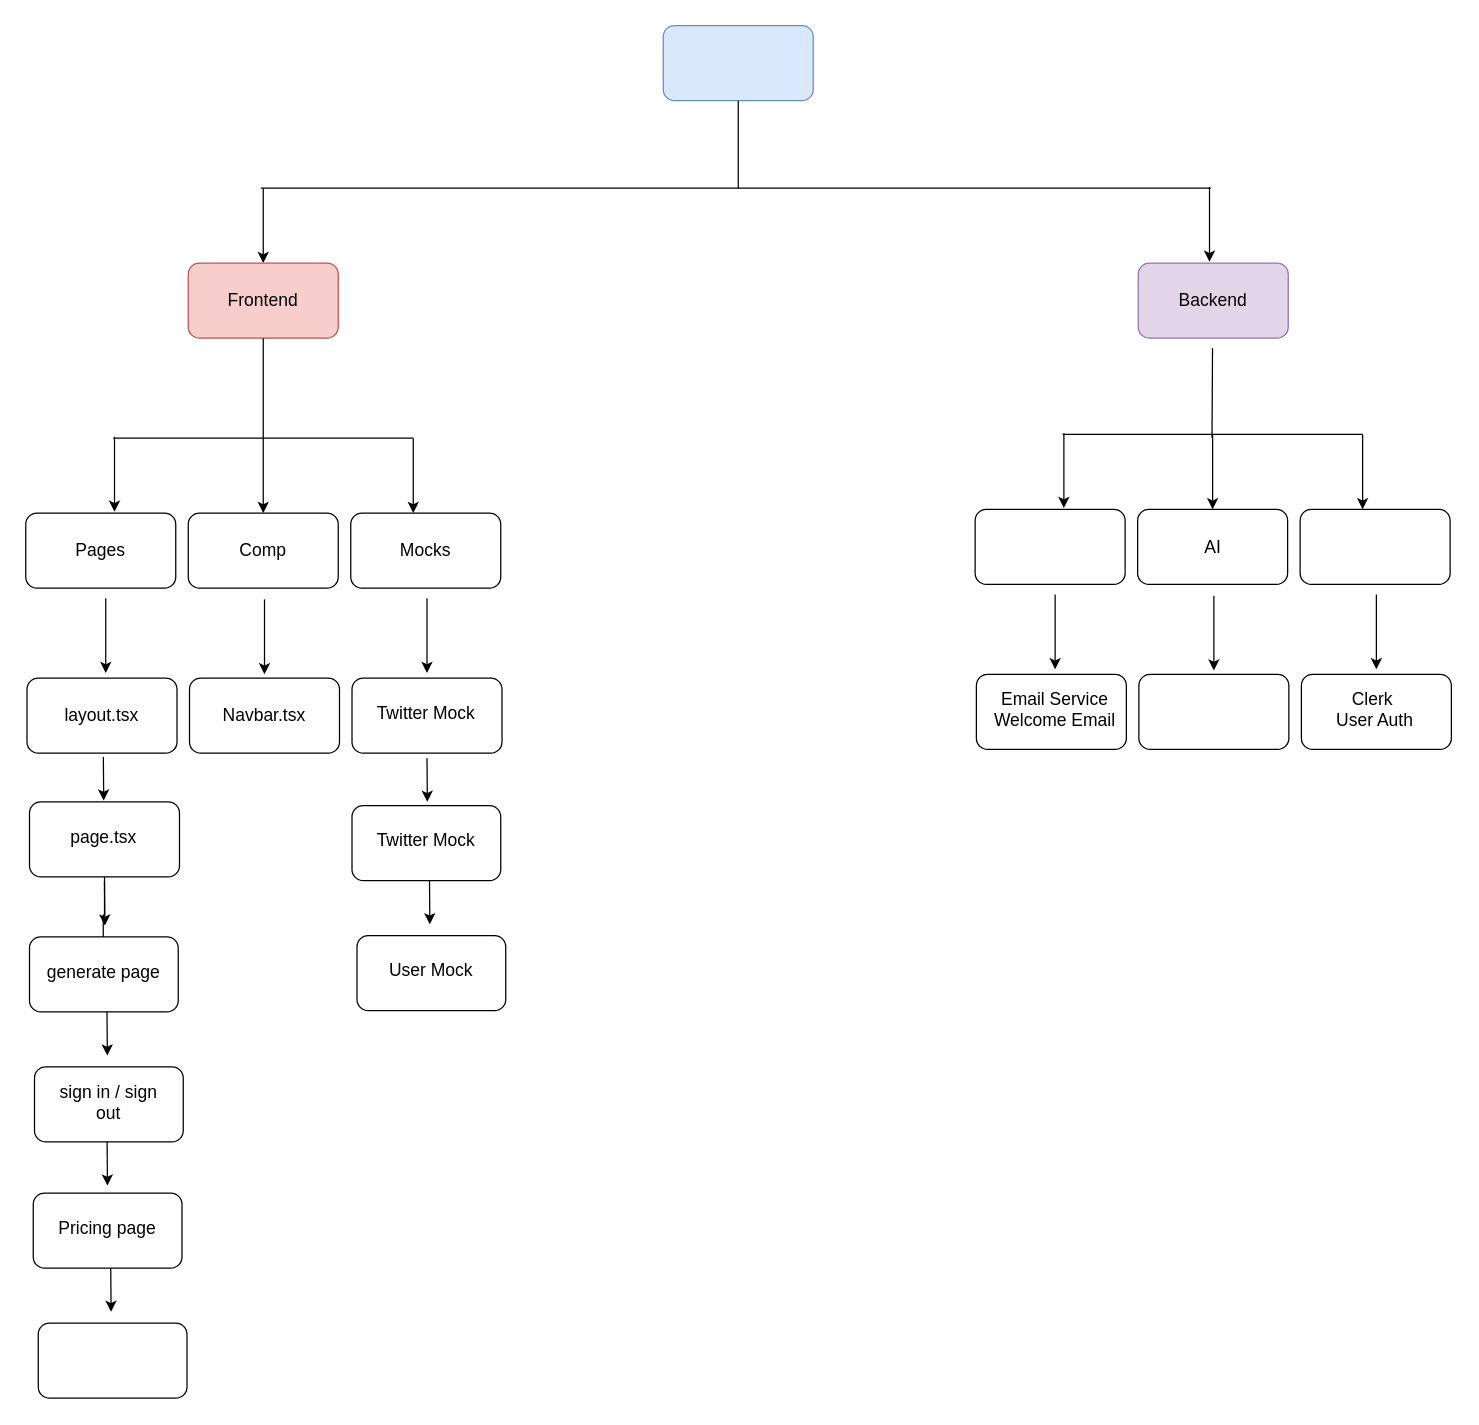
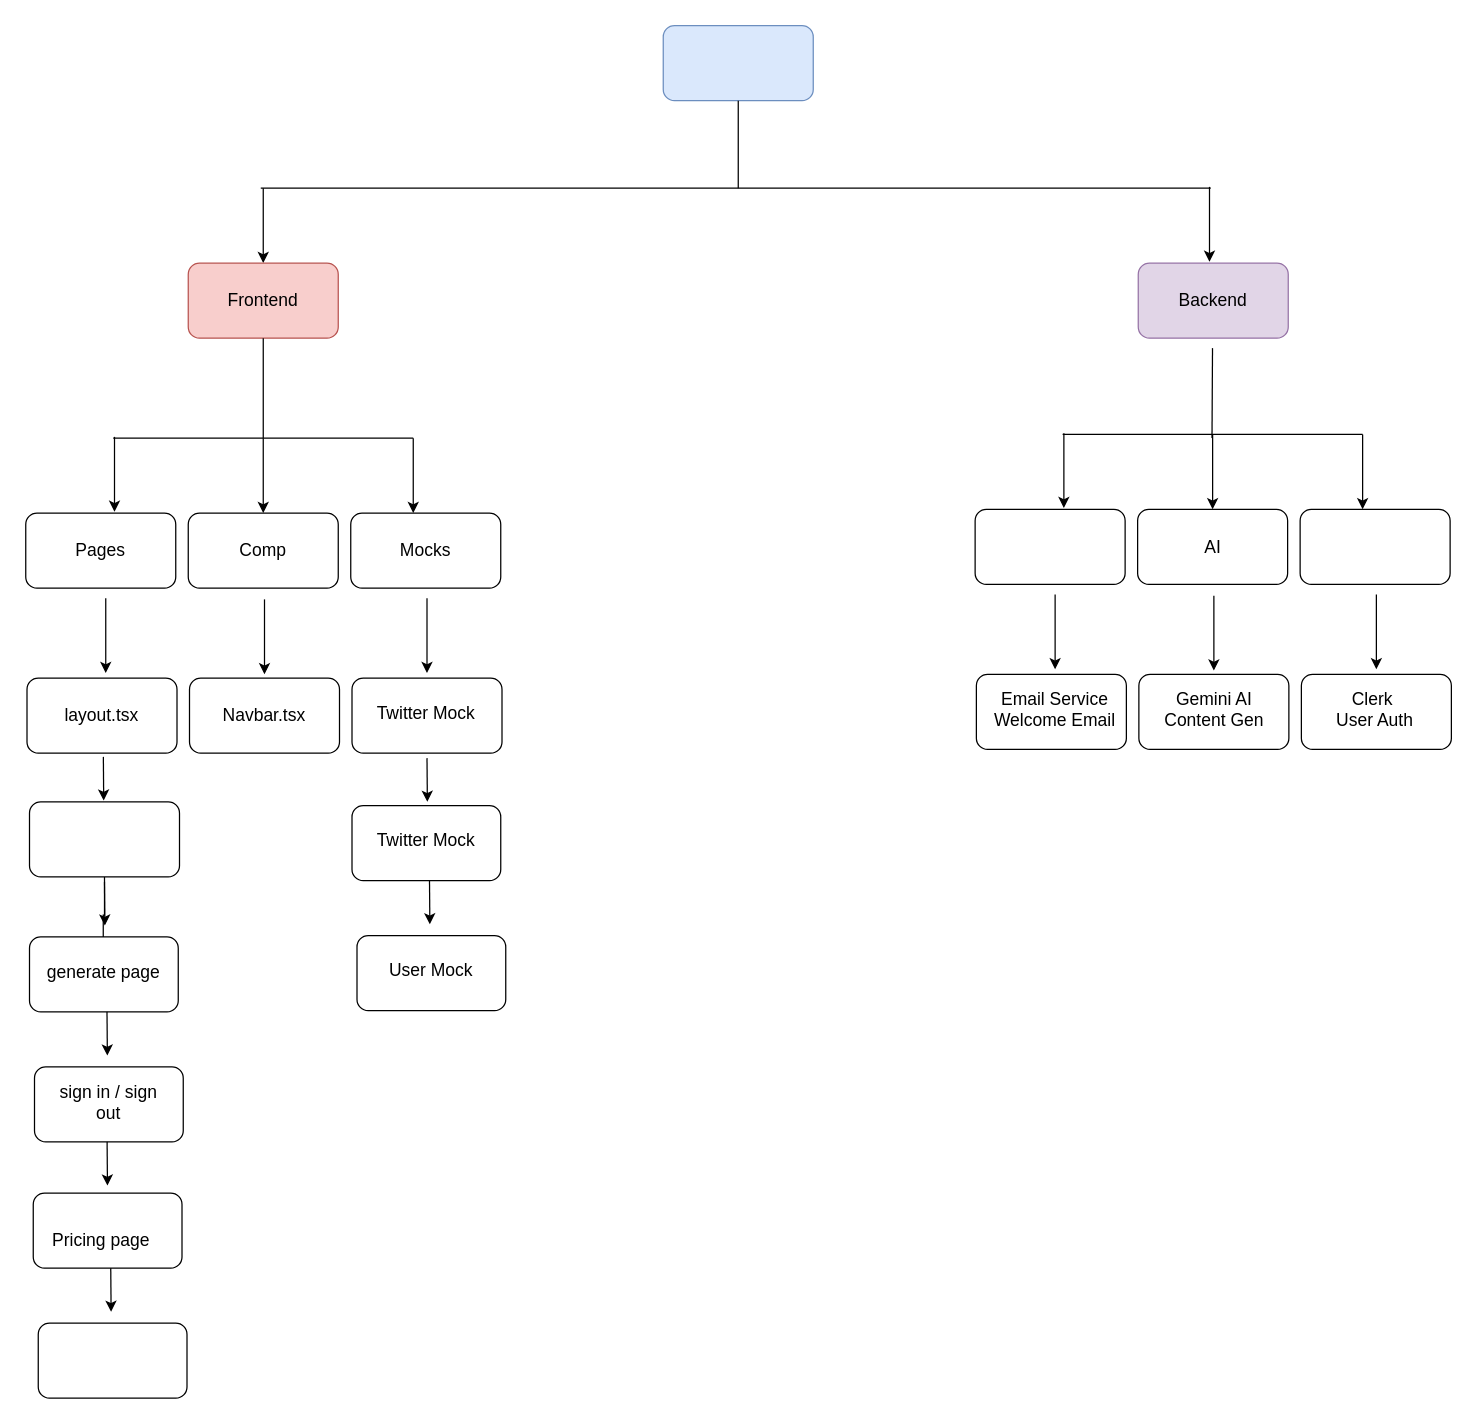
node "Gemini AI Content Gen": added
node "page.tsx": removed
node "Pricing page": moved (107, 1228) -> (101, 1241)
